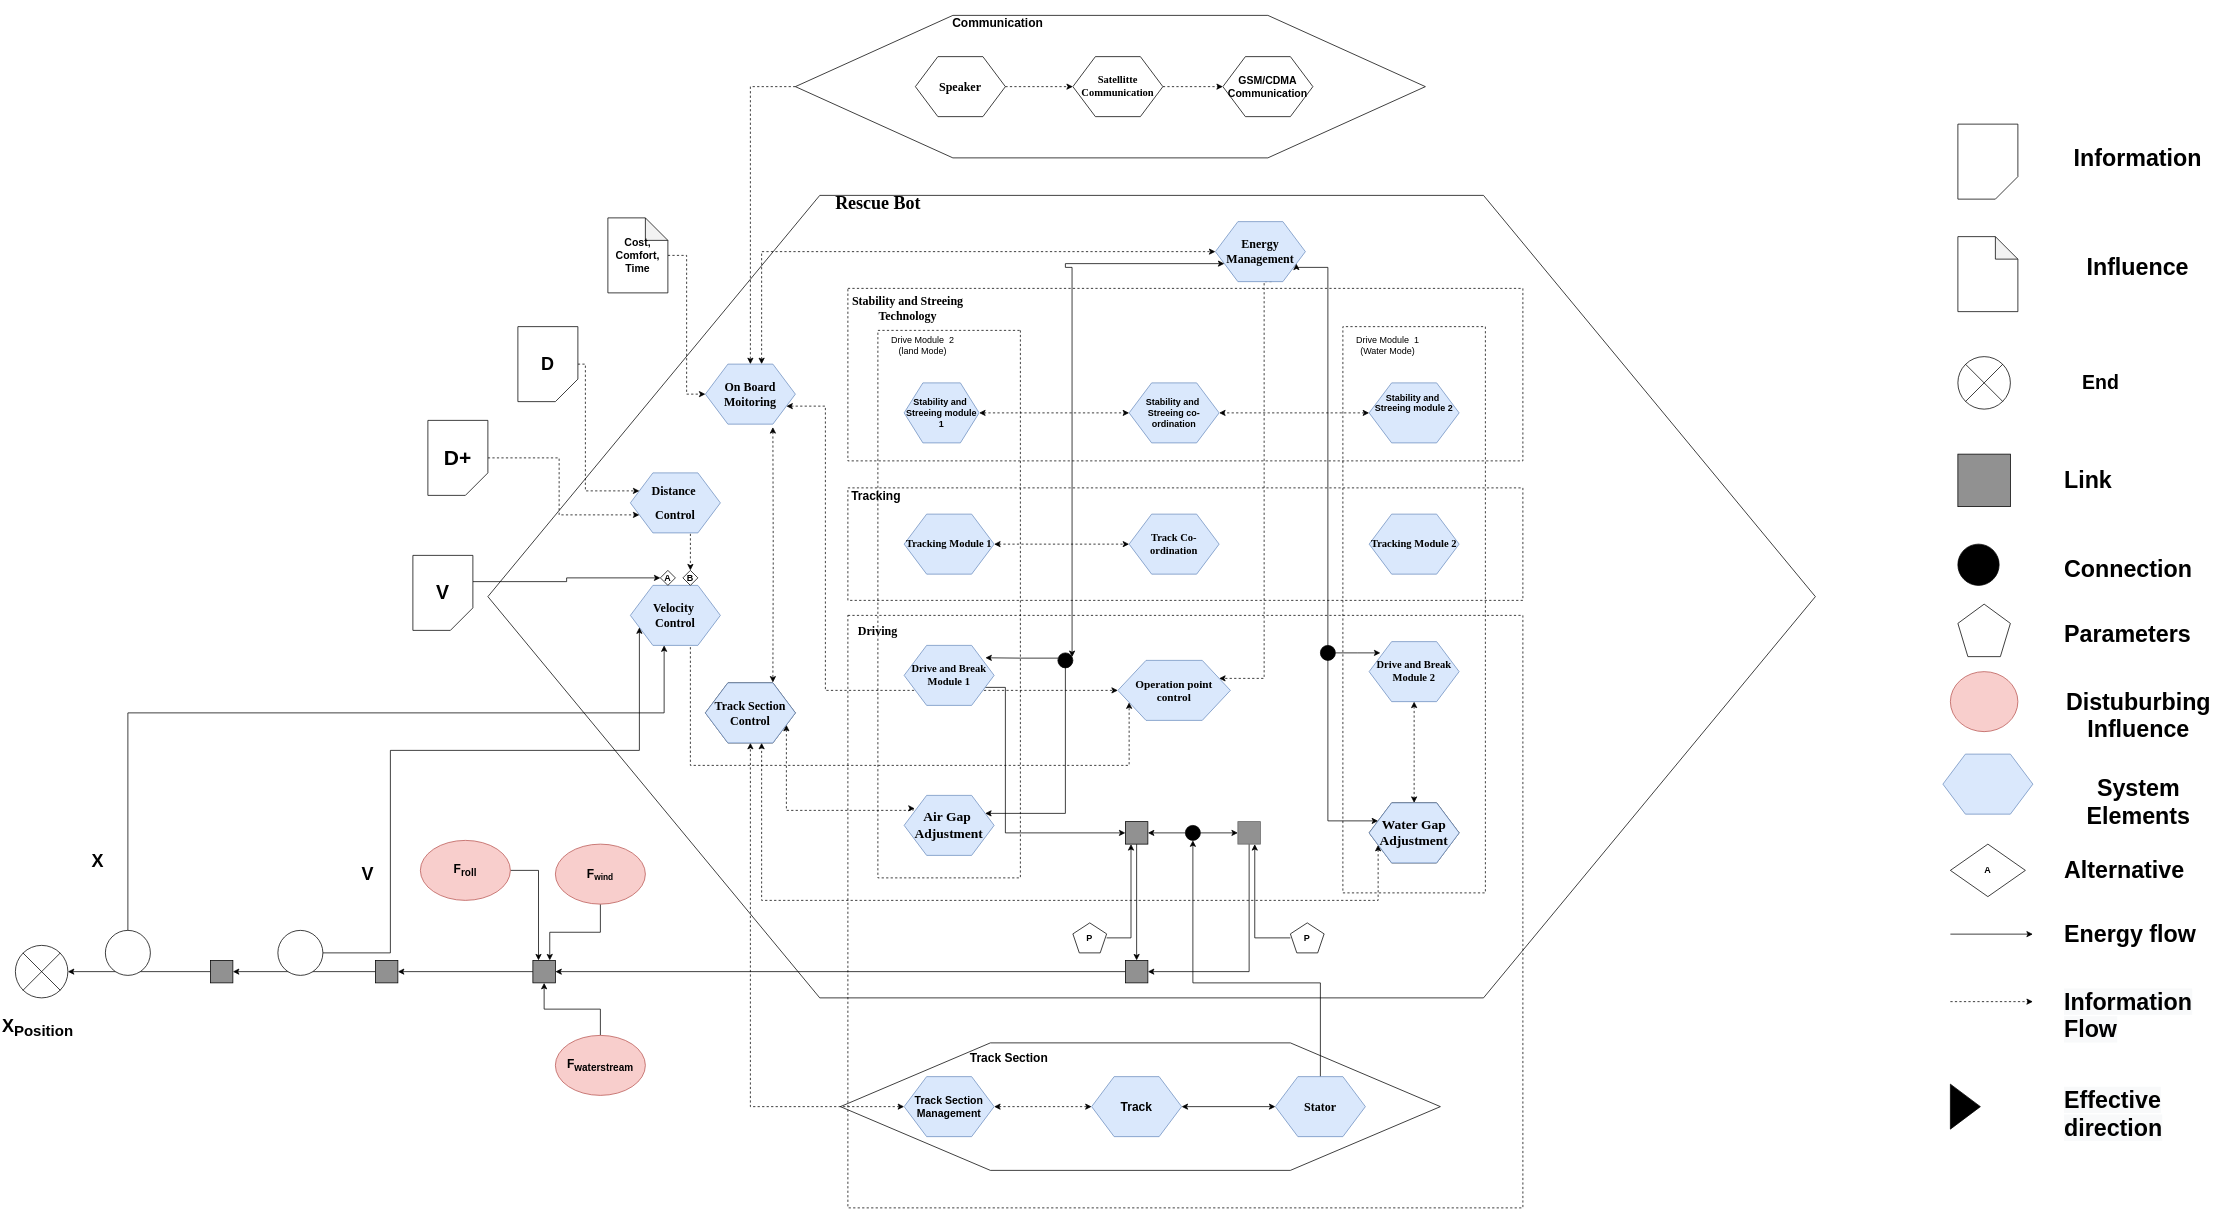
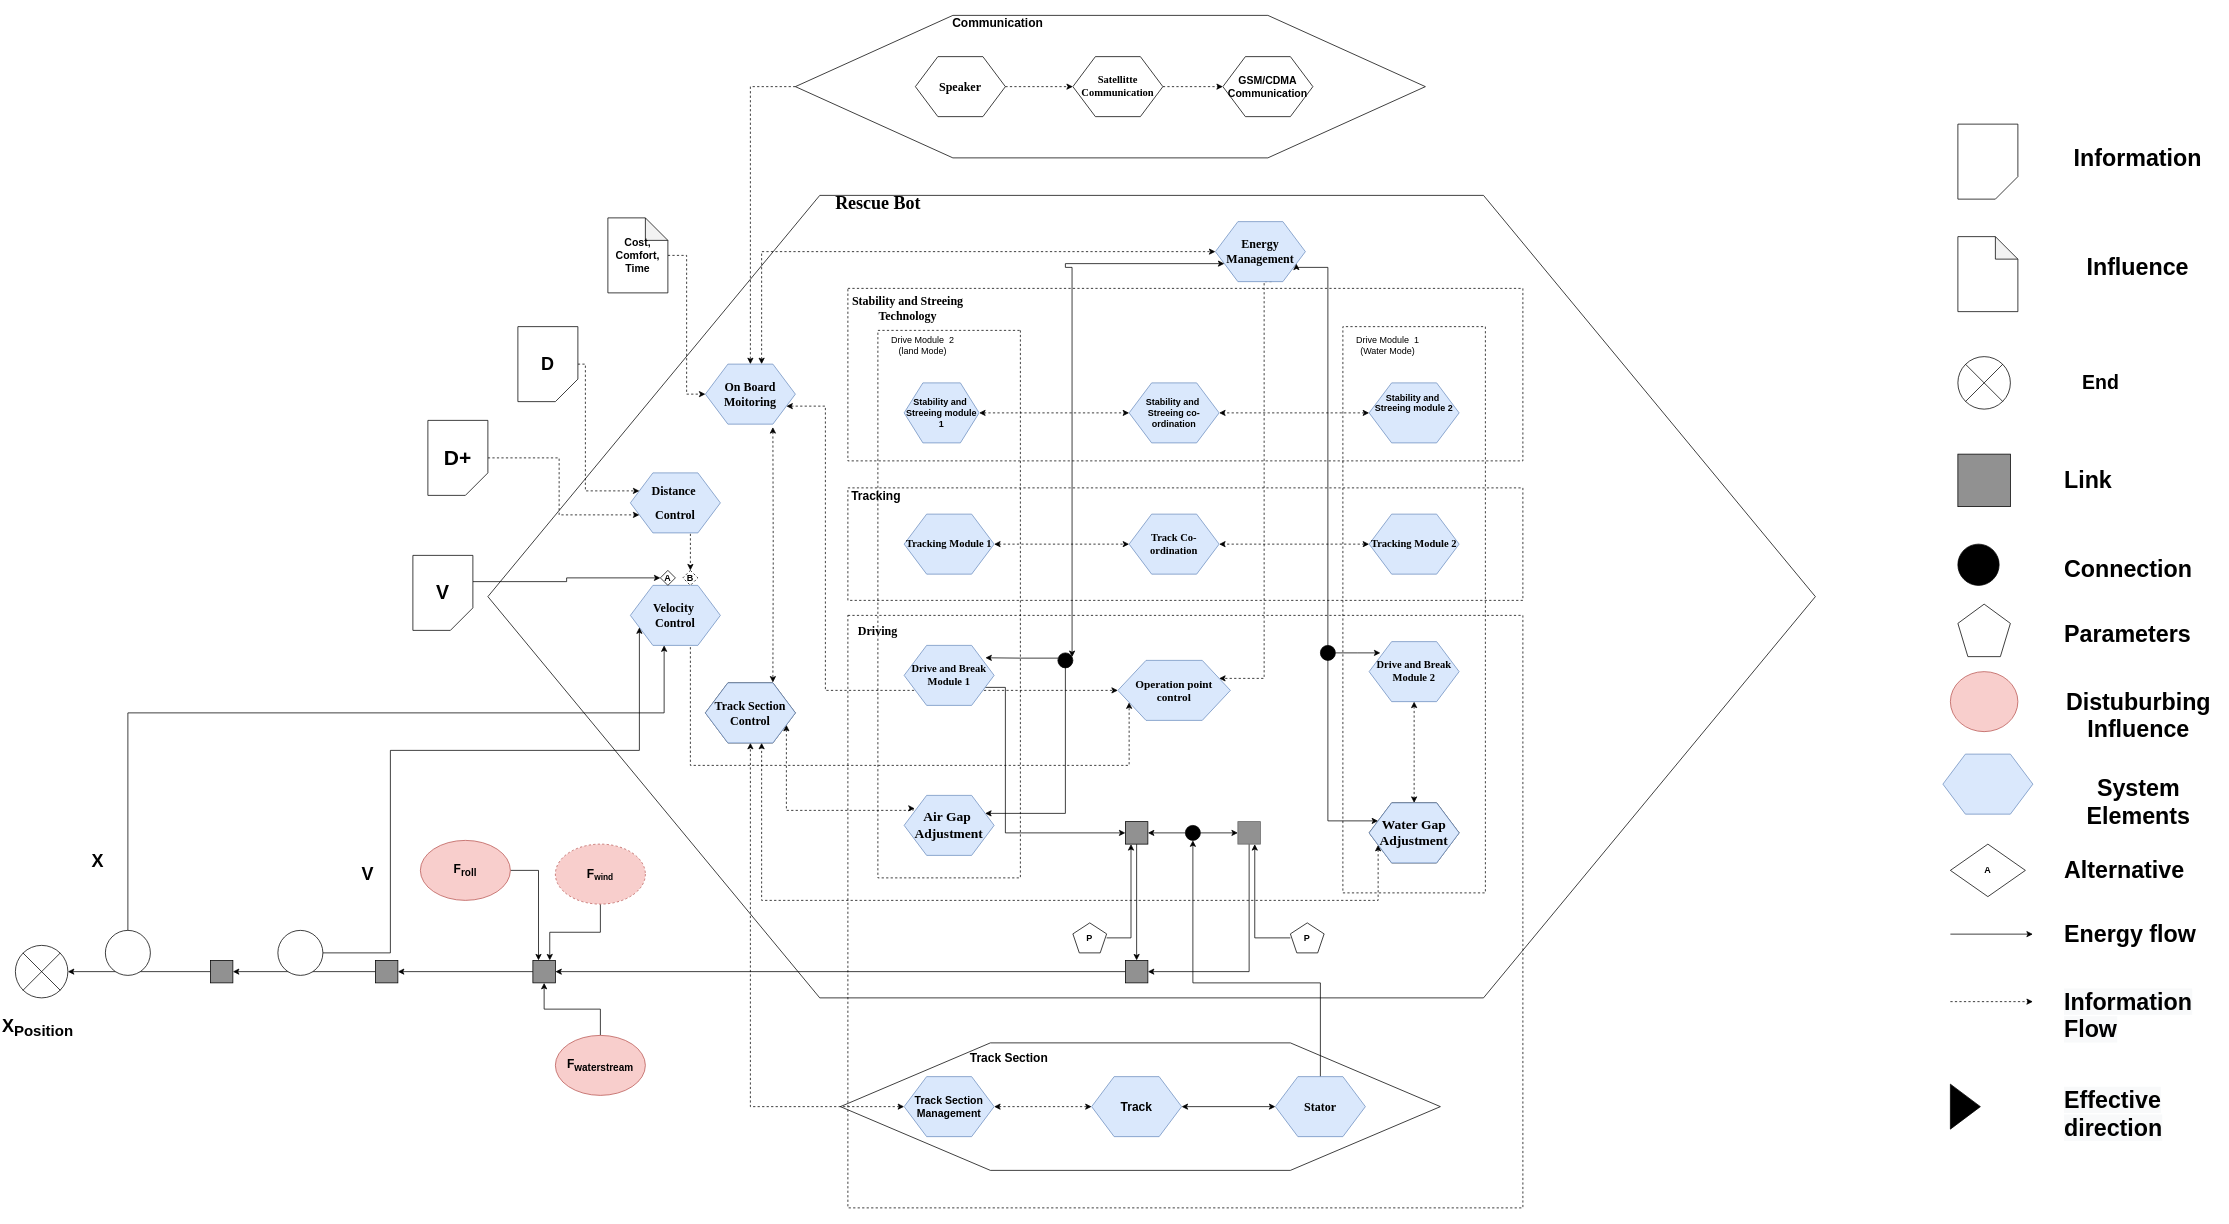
edge "Track Co-ordination" -- "Tracking Module 2": added
node "B": style solid -> dashed
node "Fwind": style solid -> dashed
